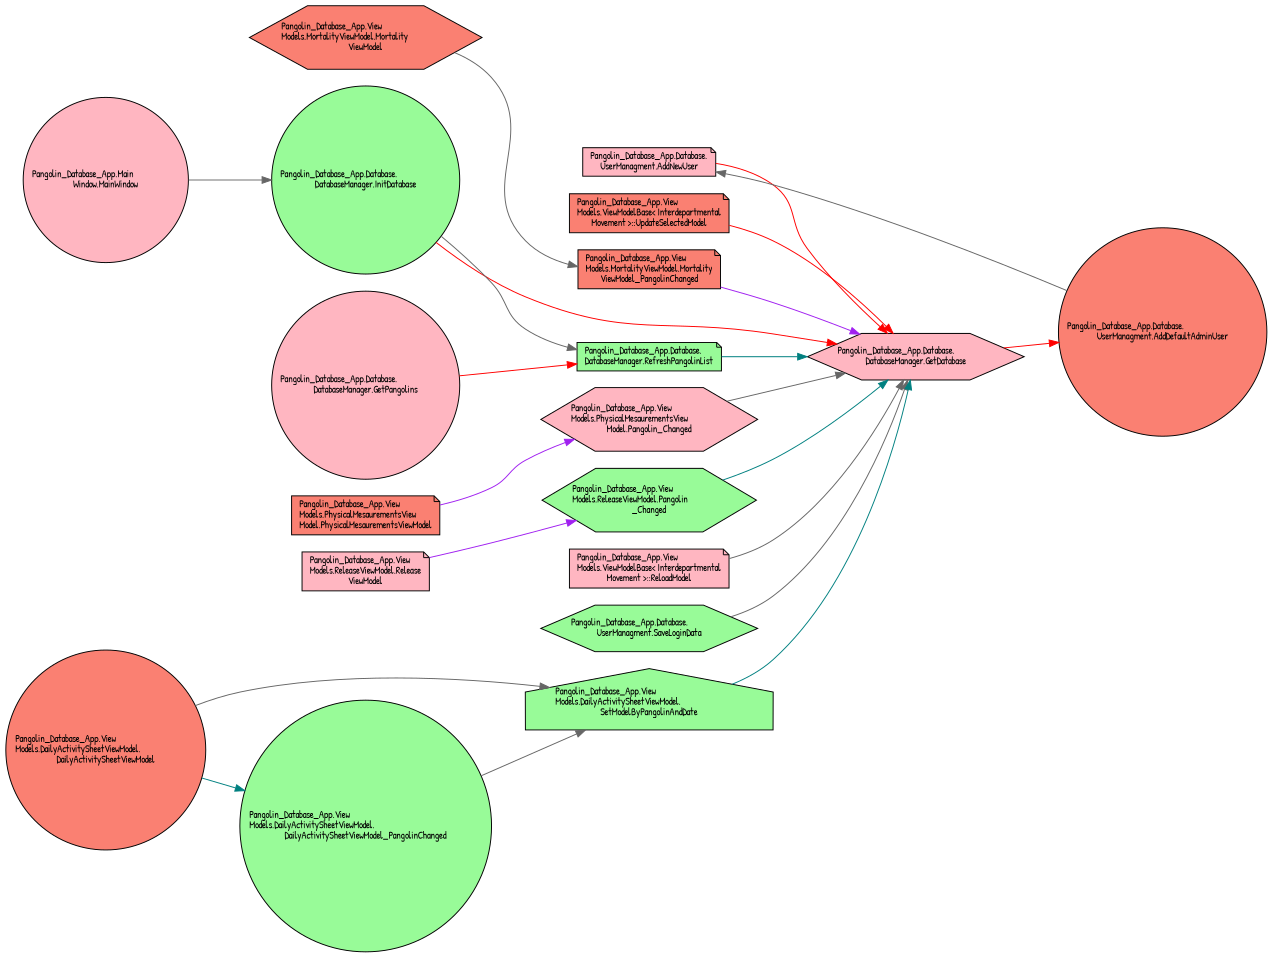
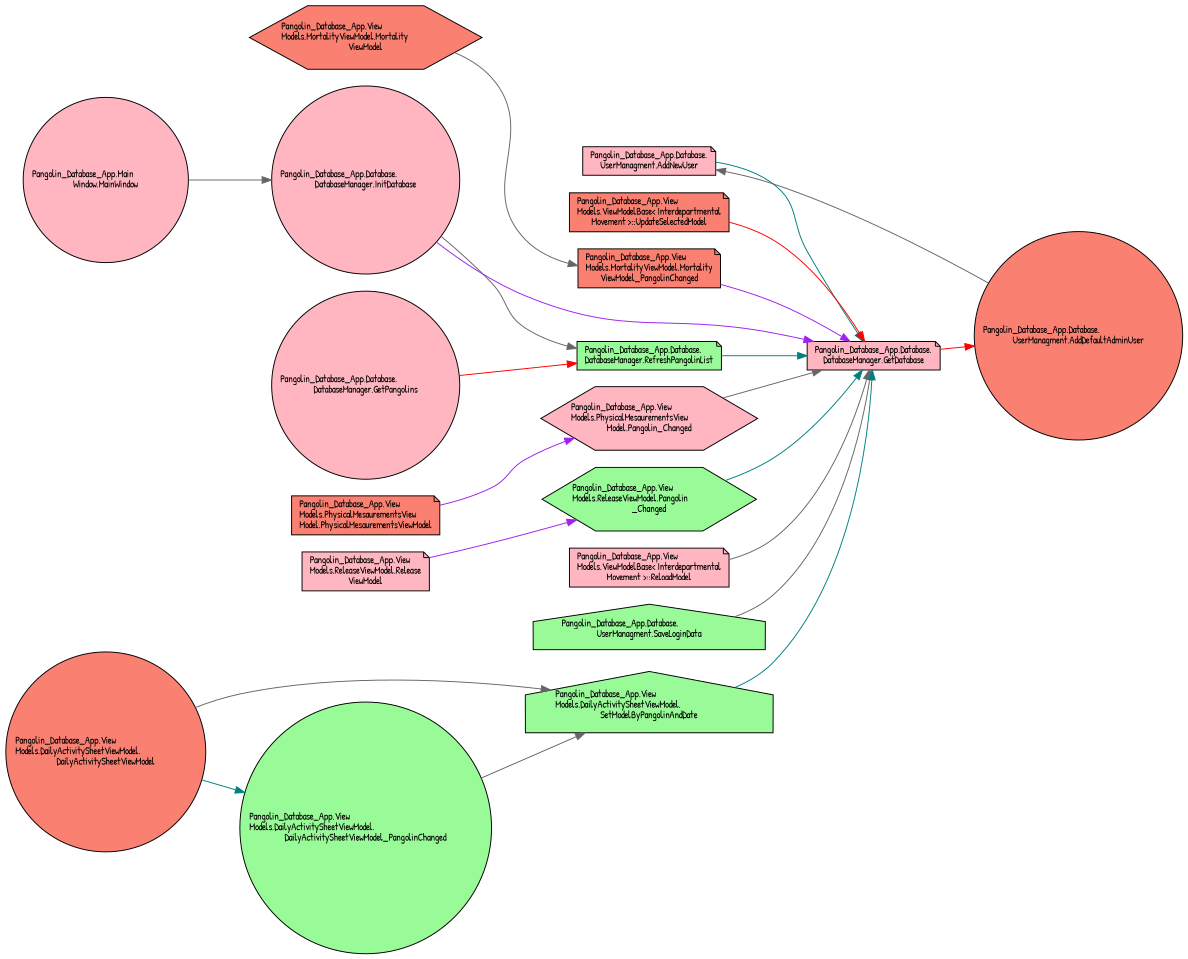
node "Pangolin_Database_App.Database. DatabaseManager.InitDatabase": fillcolor palegreen -> lightpink
edge "Pangolin_Database_App.Database. UserManagment.AddNewUser" -> "Pangolin_Database_App.Database. DatabaseManager.GetDatabase": color red -> teal
edge "Pangolin_Database_App.Database. DatabaseManager.InitDatabase" -> "Pangolin_Database_App.Database. DatabaseManager.GetDatabase": color red -> purple
node "Pangolin_Database_App.Database. DatabaseManager.GetDatabase": shape hexagon -> note
node "Pangolin_Database_App.Database. UserManagment.SaveLoginData": shape hexagon -> house
